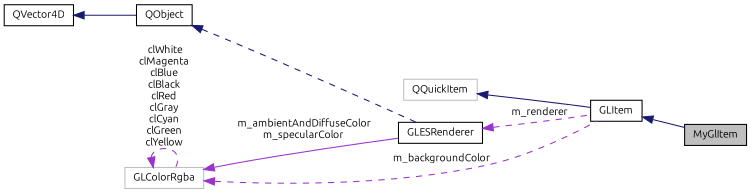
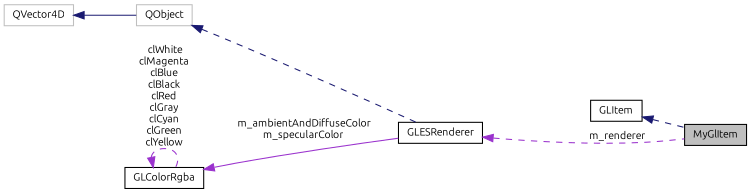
node "QVector4D": color black -> grey75
node "QObject": color black -> grey75
node "QQuickItem": removed
edge "GLItem" -> "GLESRenderer": now "MyGlItem" -> "GLESRenderer"
edge "MyGlItem" -> "GLItem": style solid -> dashed
edge "GLItem" -> "GLColorRgba": removed, label "m_backgroundColor"
node "GLColorRgba": color grey75 -> black
